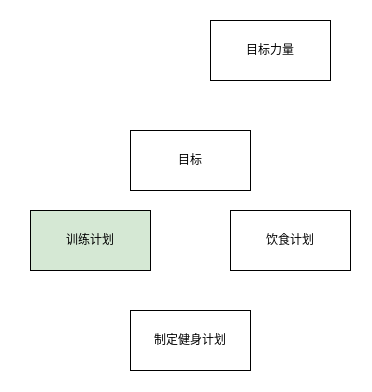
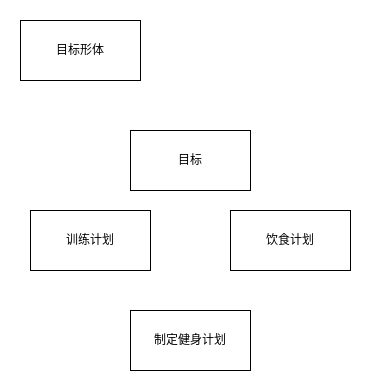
node "目标形体": added
node "目标力量": removed
node "训练计划": fillcolor #d5e8d4 -> #ffffff
